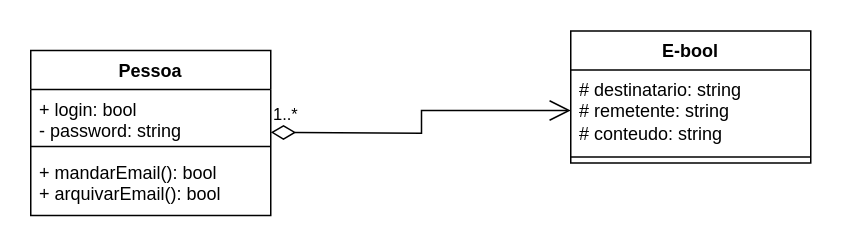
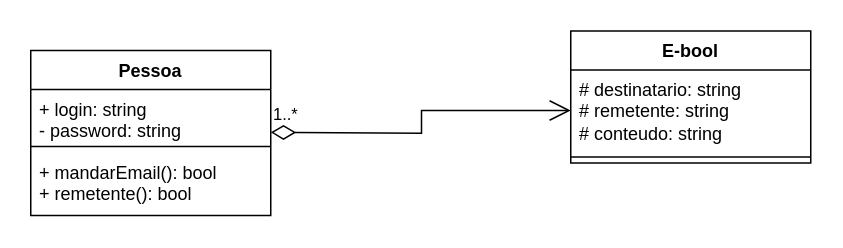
node "+ login: bool - password: string": label "+ login: bool - password: string" -> "+ login: string - password: string"
node "+ mandarEmail(): bool + arquivarEmail(): bool": label "+ mandarEmail(): bool + arquivarEmail(): bool" -> "+ mandarEmail(): bool + remetente(): bool"
